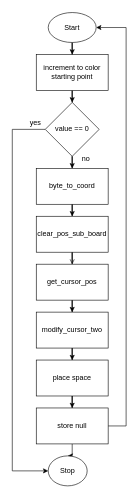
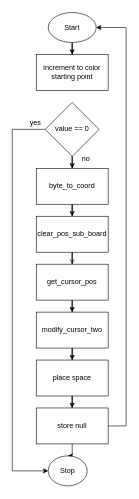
edge "increment to color starting point" -> "value == 0": removed
